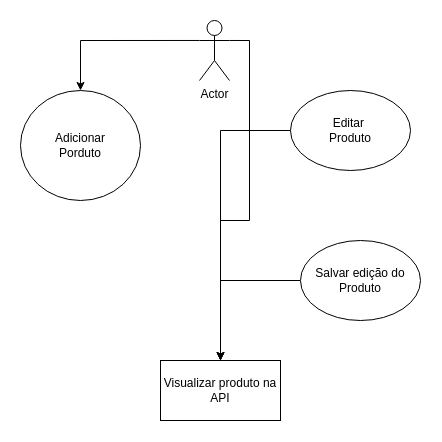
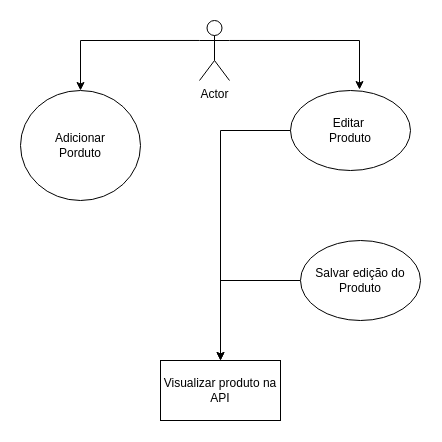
edge "Actor" -> "Visualizar produto na API": now "Actor" -> "Editar Produto"
